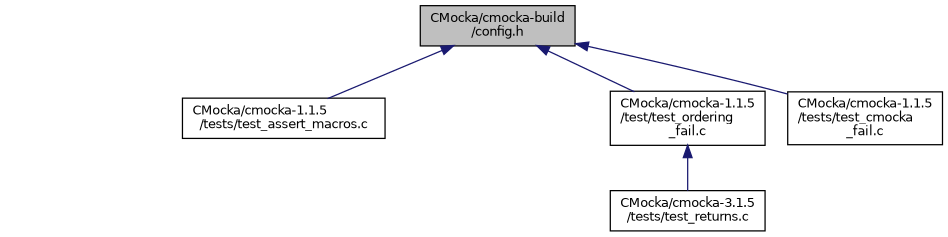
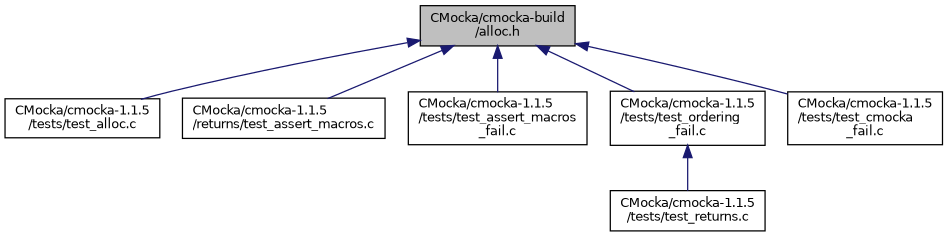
node "CMocka/cmocka-build /config.h": label "CMocka/cmocka-build /config.h" -> "CMocka/cmocka-build /alloc.h"
node "CMocka/cmocka-1.1.5 /tests/test_alloc.c": added
node "CMocka/cmocka-1.1.5 /tests/test_assert_macros.c": label "CMocka/cmocka-1.1.5 /tests/test_assert_macros.c" -> "CMocka/cmocka-1.1.5 /returns/test_assert_macros.c"
node "CMocka/cmocka-1.1.5 /tests/test_assert_macros _fail.c": added
node "CMocka/cmocka-1.1.5 /test/test_ordering _fail.c": label "CMocka/cmocka-1.1.5 /test/test_ordering _fail.c" -> "CMocka/cmocka-1.1.5 /tests/test_ordering _fail.c"
node "CMocka/cmocka-3.1.5 /tests/test_returns.c": label "CMocka/cmocka-3.1.5 /tests/test_returns.c" -> "CMocka/cmocka-1.1.5 /tests/test_returns.c"
